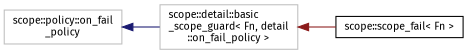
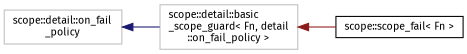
node "scope::policy::on_fail _policy": label "scope::policy::on_fail _policy" -> "scope::detail::on_fail _policy"
